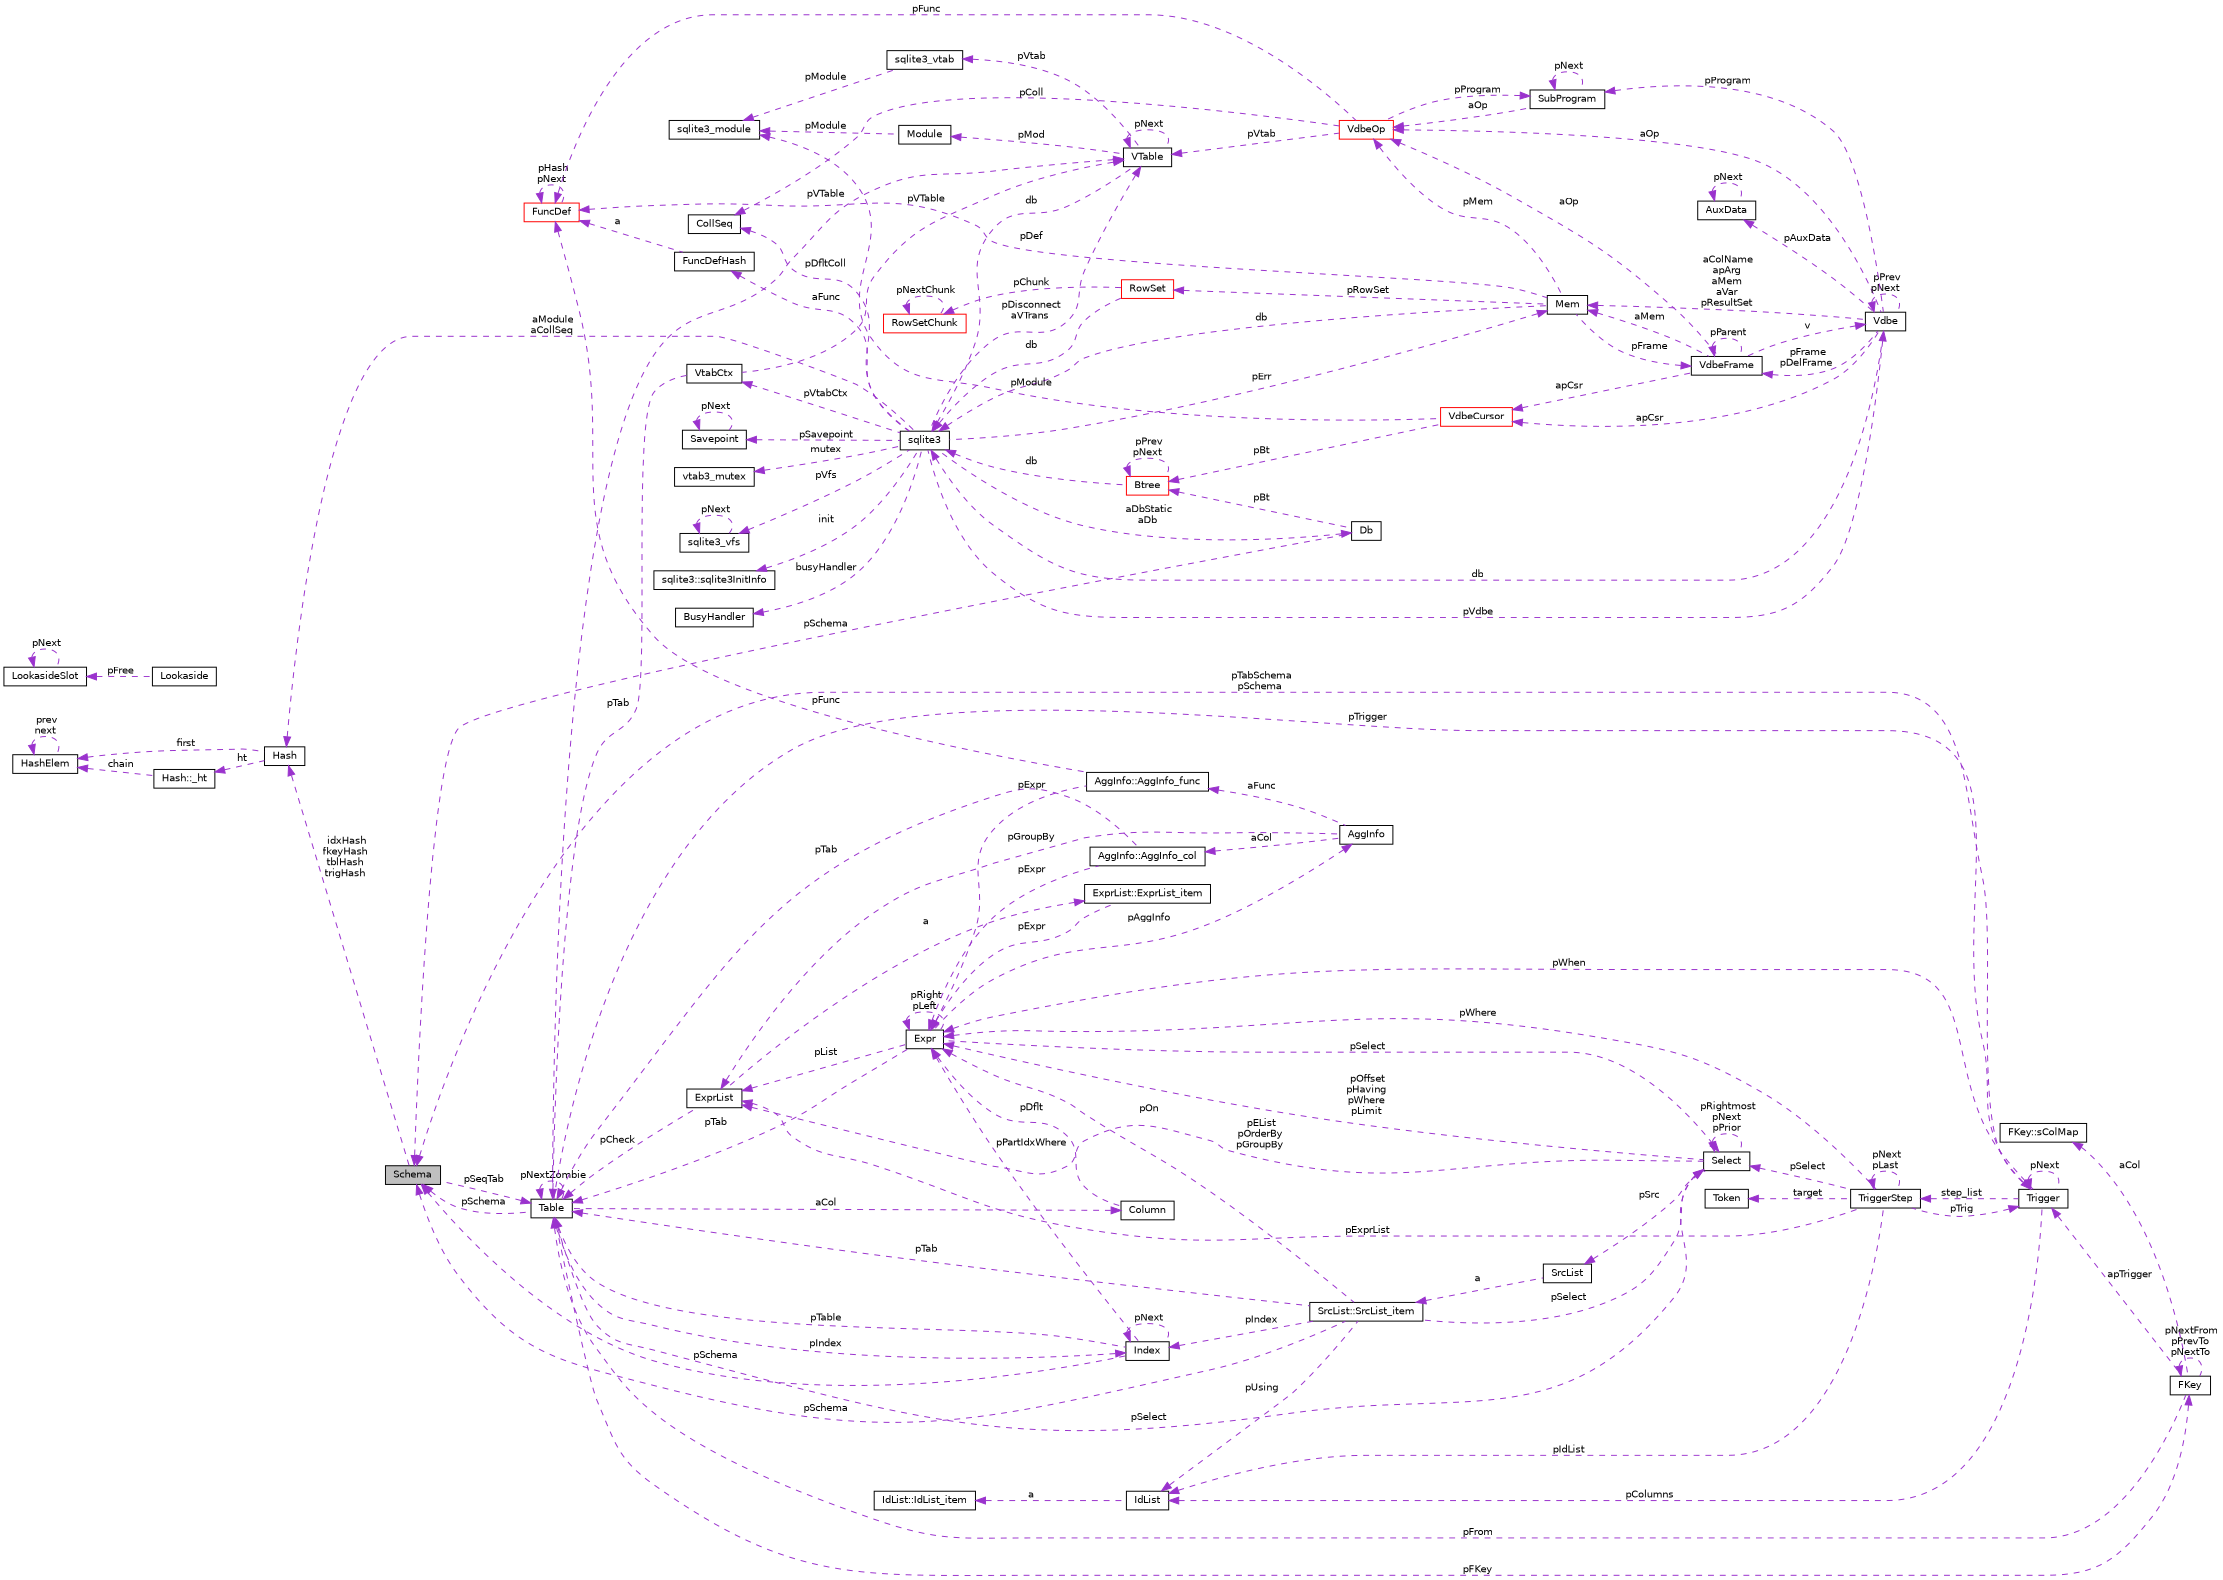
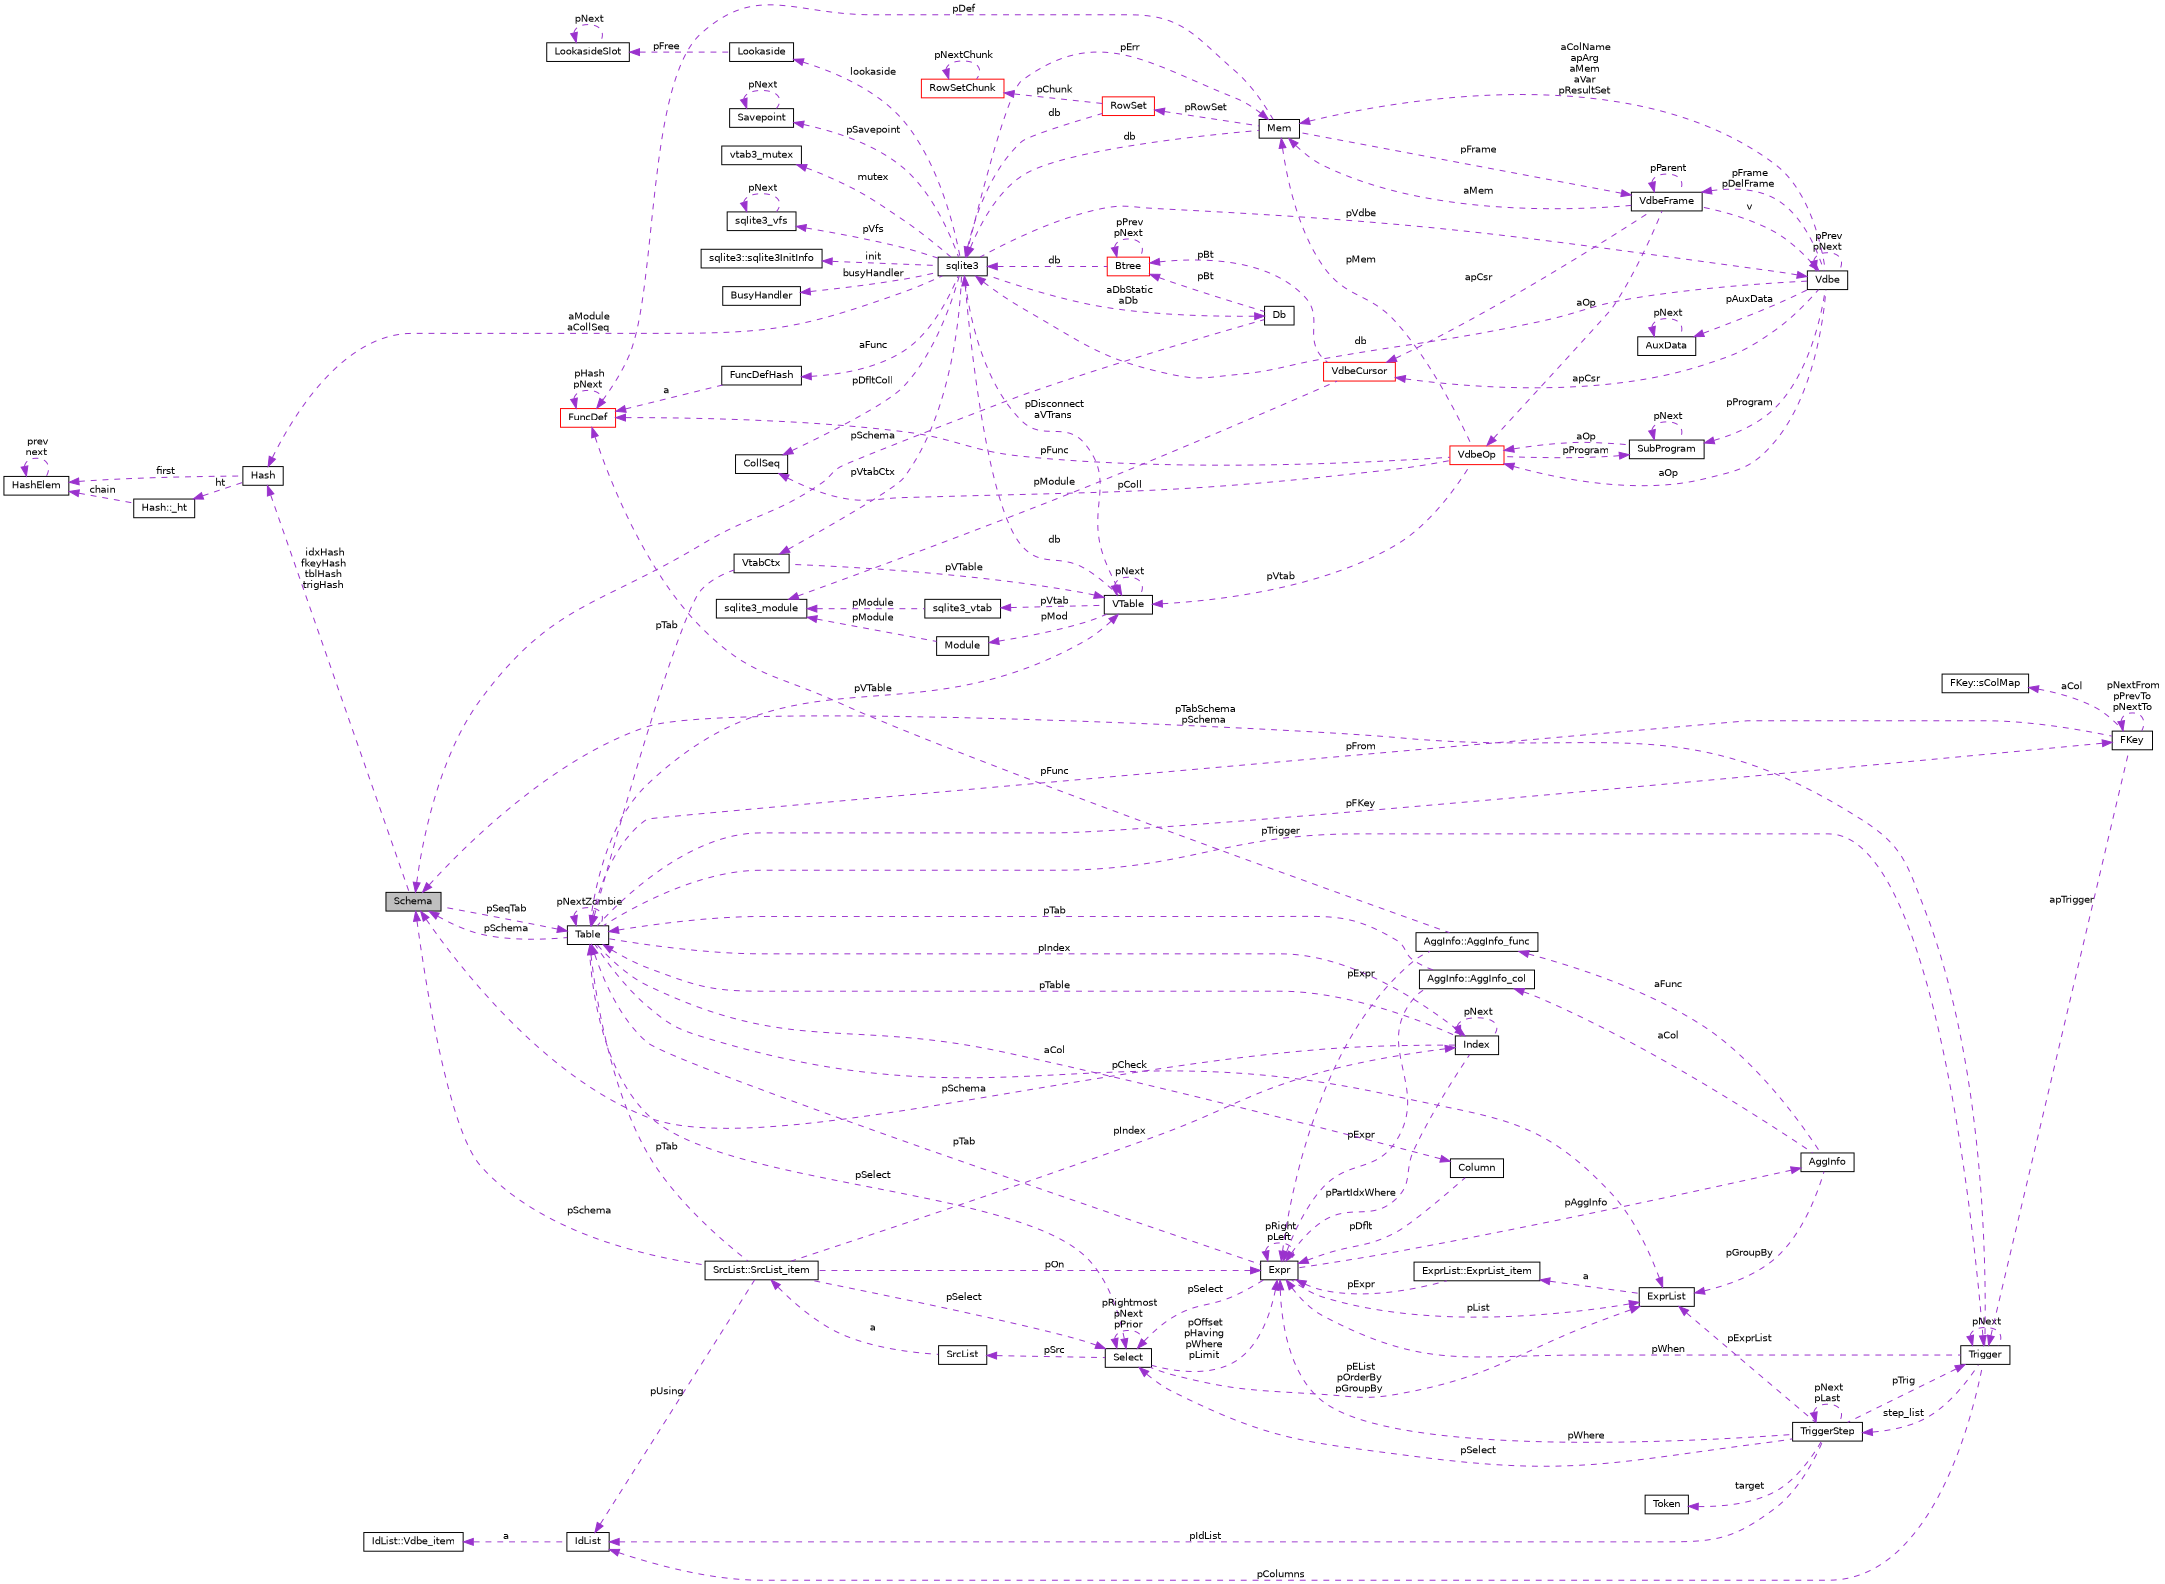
edge "sqlite3" -> "Lookaside": added, label "lookaside"
edge "Mem" -> "VdbeOp": reversed
edge "ExprList" -> "Table": reversed
node "IdList::IdList_item": label "IdList::IdList_item" -> "IdList::Vdbe_item"
